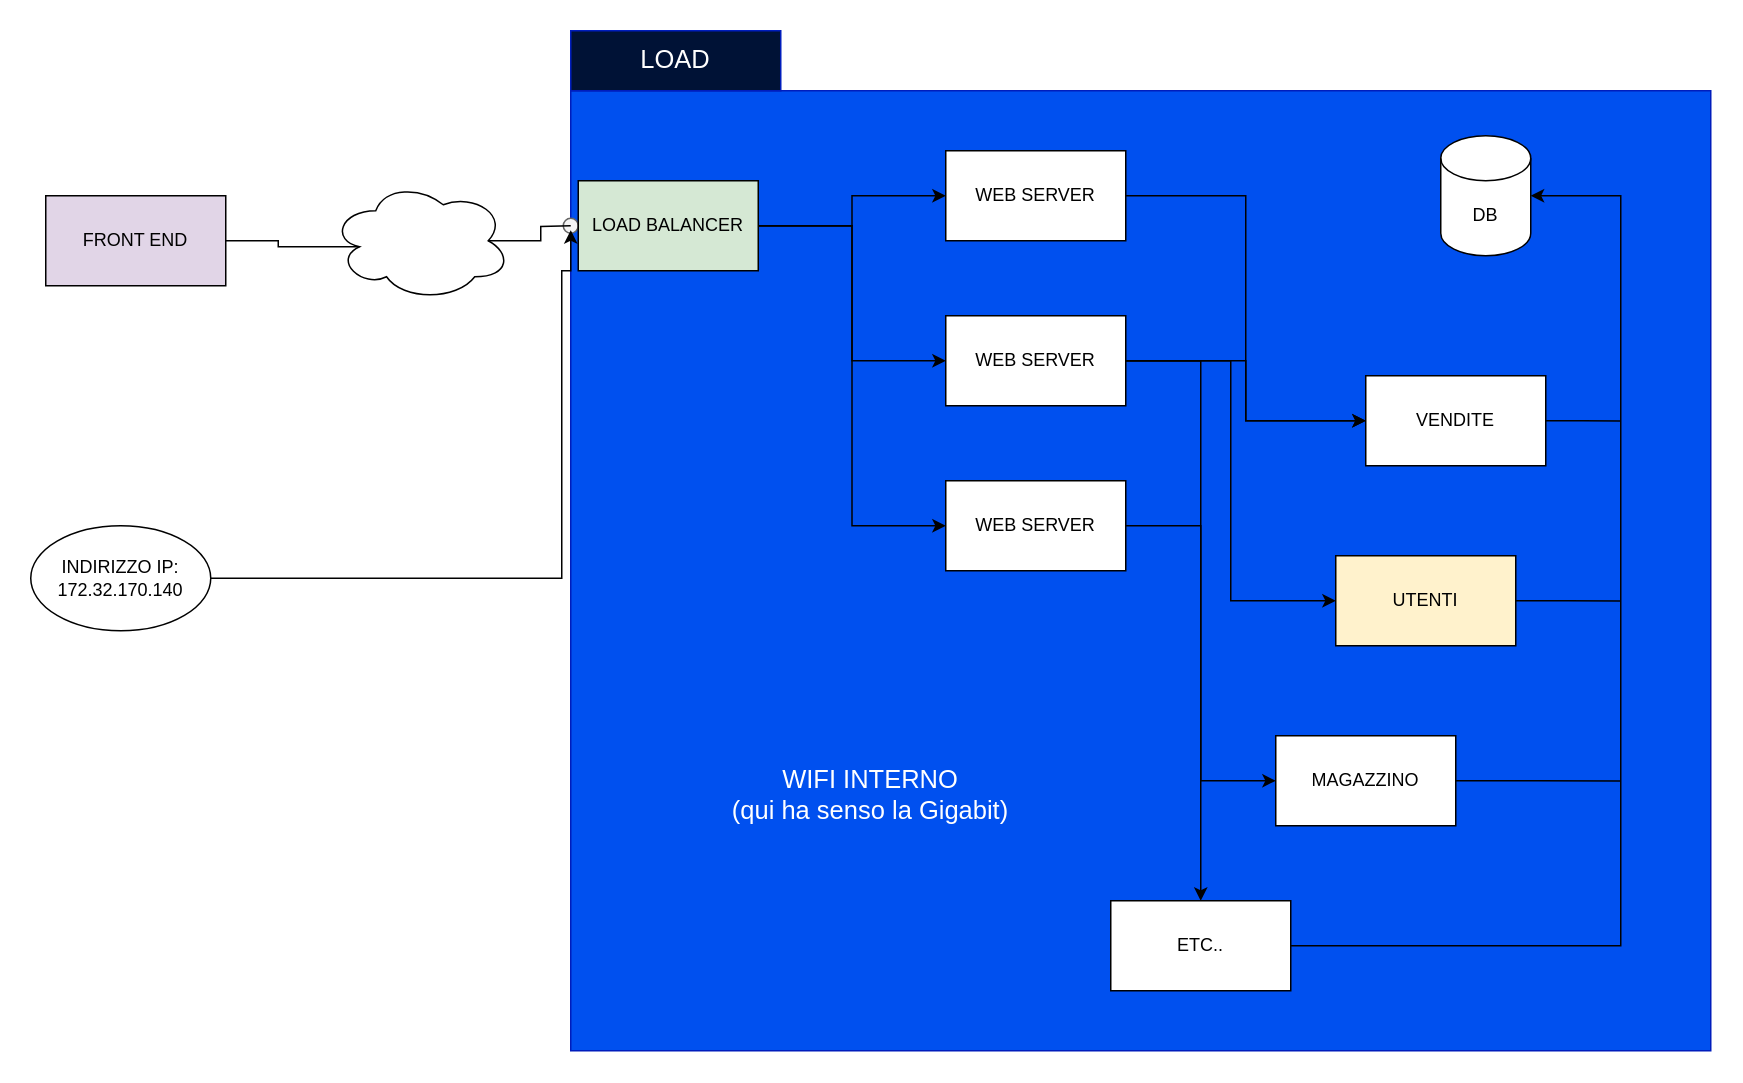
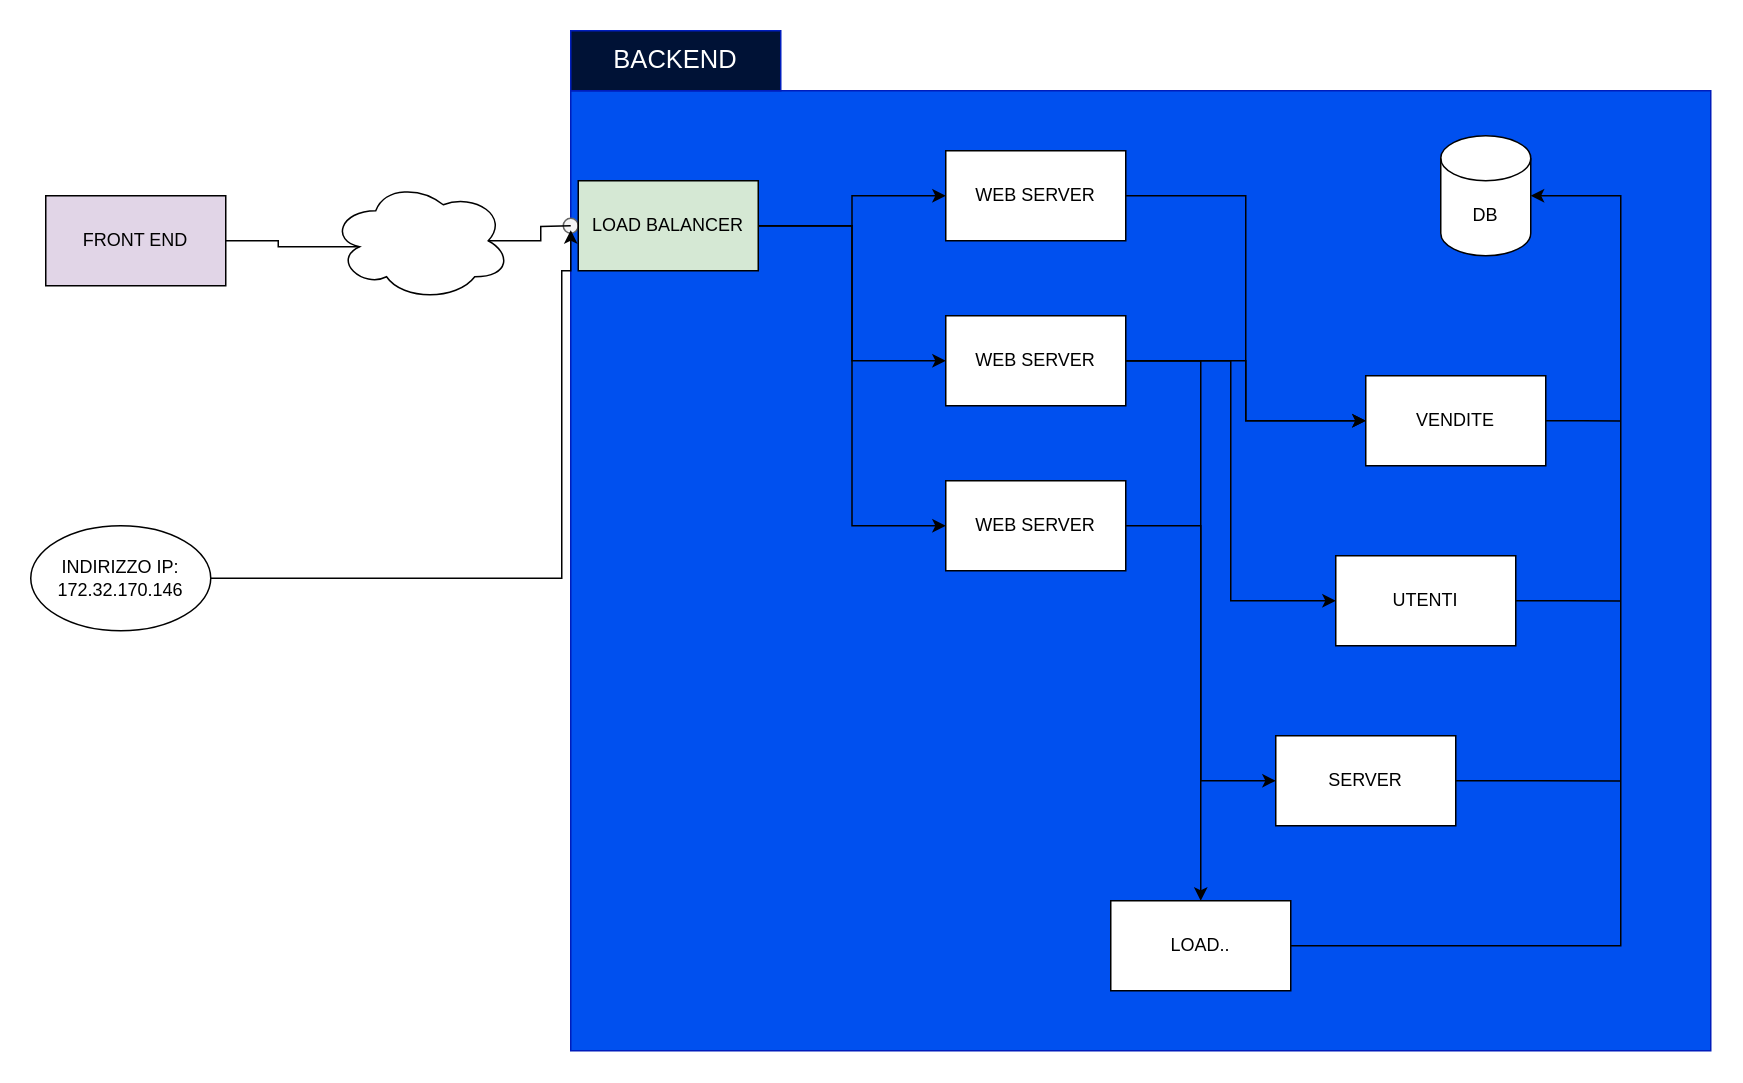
node "LOAD": label "LOAD" -> "BACKEND"
node "INDIRIZZO IP: 172.32.170.140": label "INDIRIZZO IP: 172.32.170.140" -> "INDIRIZZO IP: 172.32.170.146"
node "UTENTI": fillcolor #fff2cc -> #ffffff
node "MAGAZZINO": label "MAGAZZINO" -> "SERVER"
node "WIFI INTERNO (qui ha senso la Gigabit)": removed
node "ETC..": label "ETC.." -> "LOAD.."
